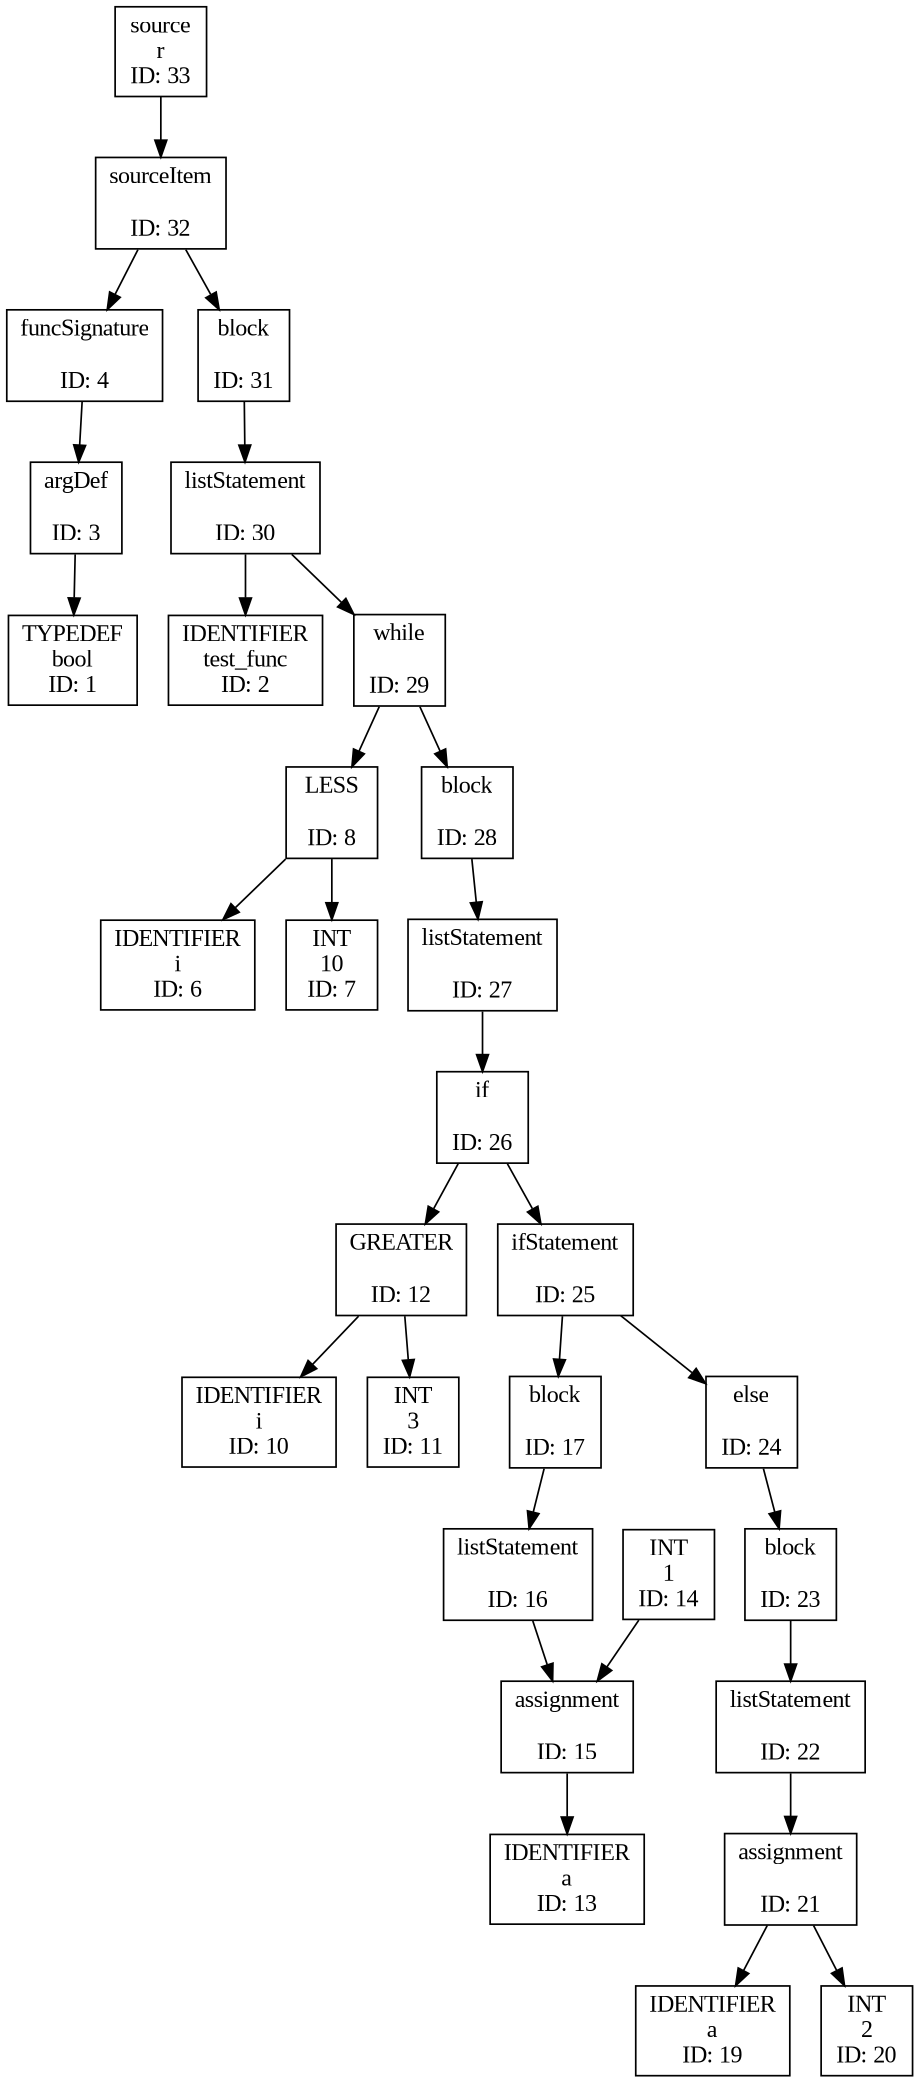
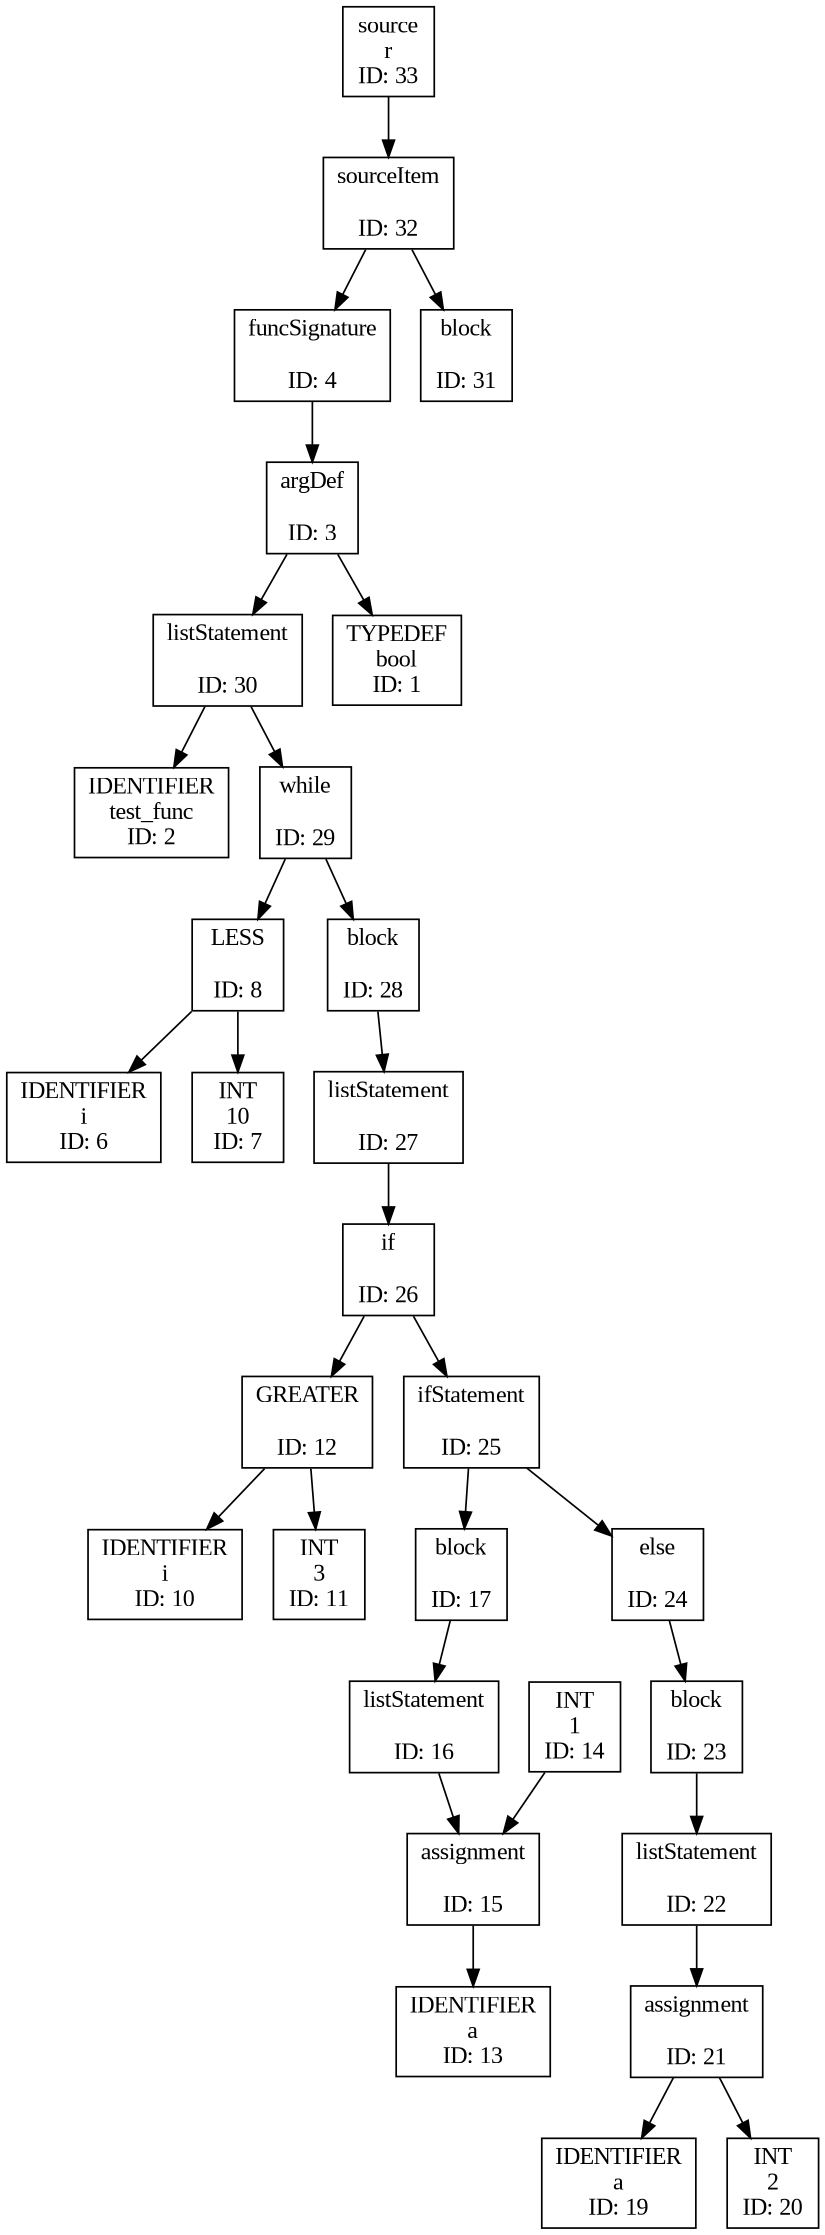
edge "block ID: 31" -> "listStatement ID: 30": now "argDef ID: 3" -> "listStatement ID: 30"
